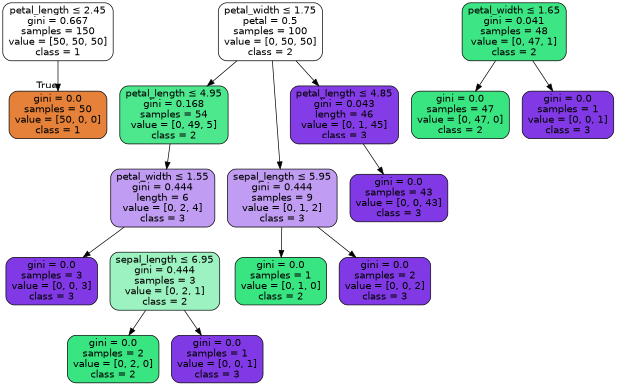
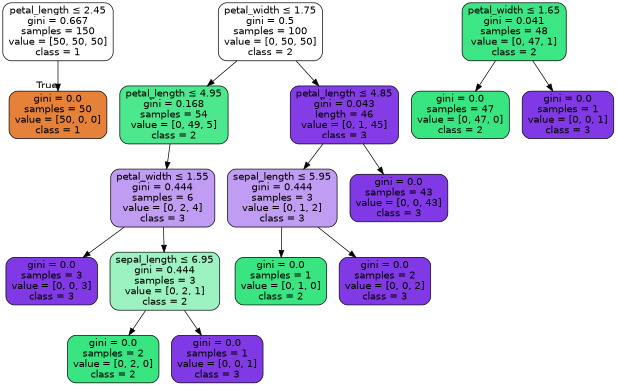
node "petal_width ≤ 1.75": text "petal = 0.5" -> "gini = 0.5"
edge "petal_width ≤ 1.75" -> "sepal_length ≤ 5.95": now "petal_length ≤ 4.85" -> "sepal_length ≤ 5.95"
node "petal_width ≤ 1.55": text "length = 6" -> "samples = 6"
node "sepal_length ≤ 5.95": text "samples = 9" -> "samples = 3"
edge "petal_width ≤ 1.55" -> "sepal_length ≤ 6.95": added
